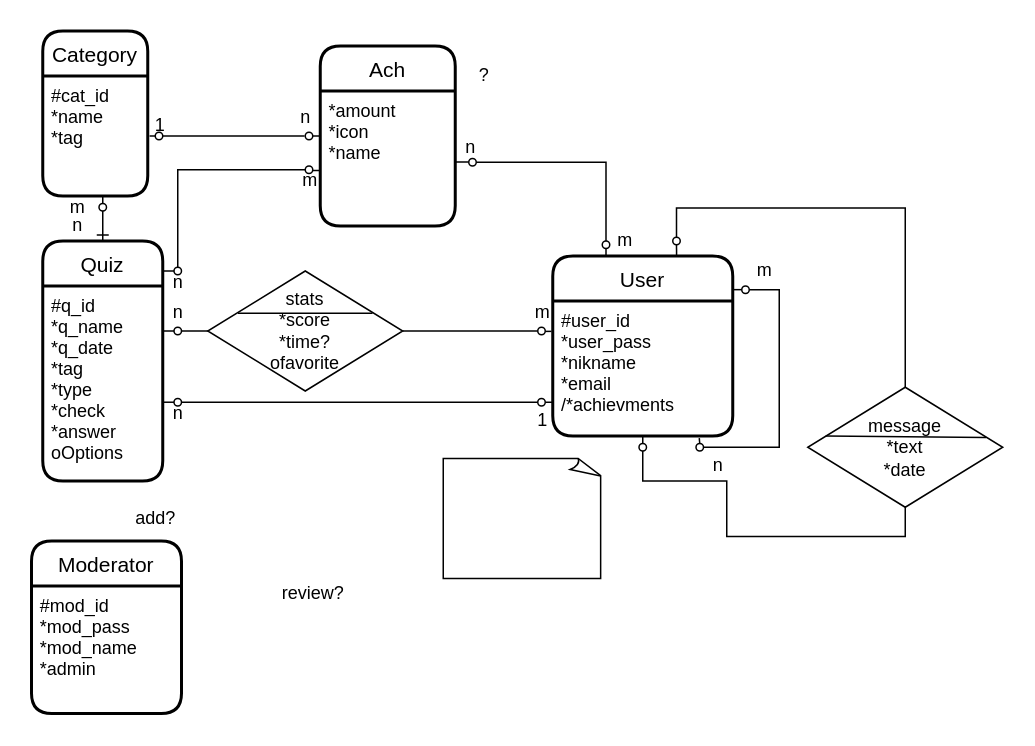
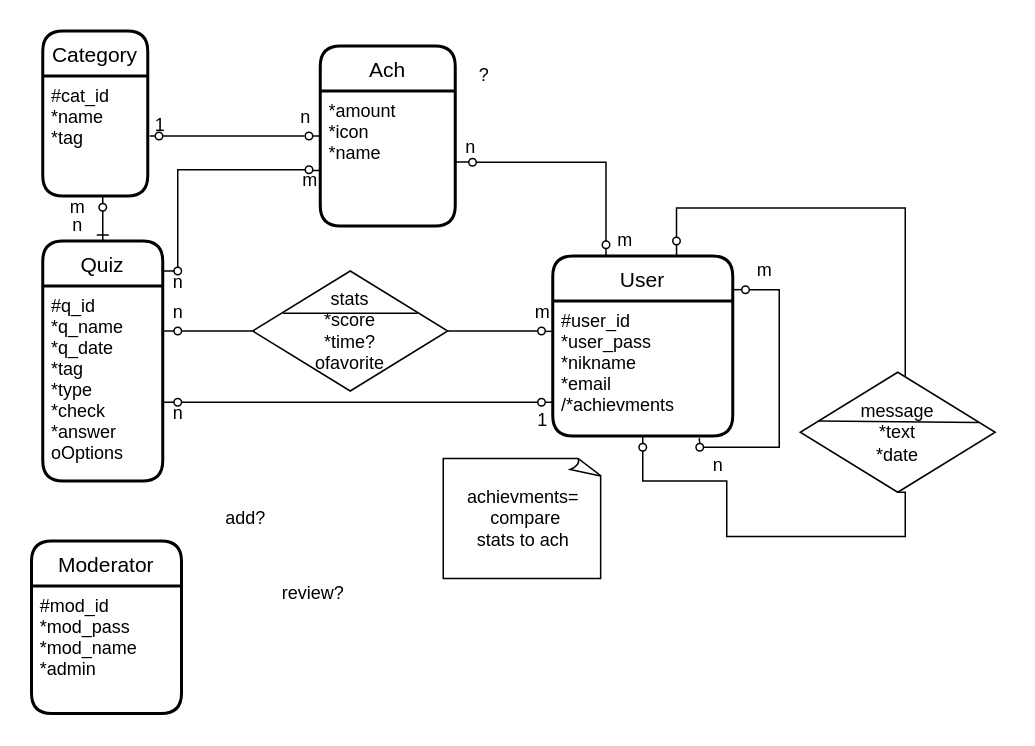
node "stats *score *time? ofavorite": moved (305, 331) -> (350, 331)
node "message *text *date": moved (905, 447) -> (898, 432)
node "add?": moved (155, 518) -> (245, 518)
node "achievments= compare stats to ach": added
